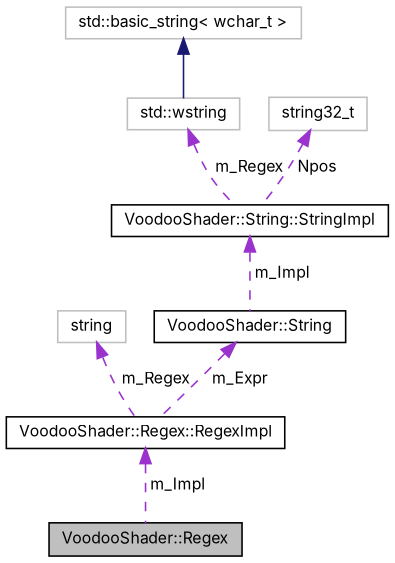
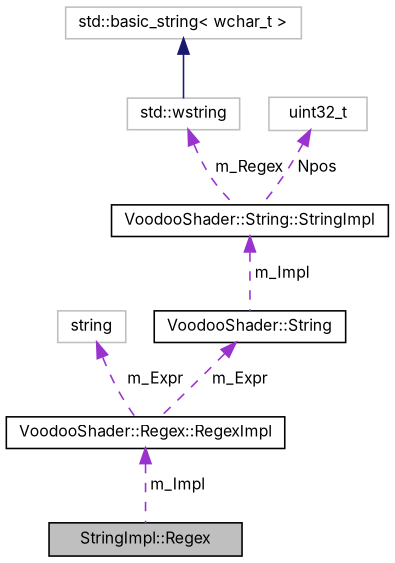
node "string32_t": label "string32_t" -> "uint32_t"
edge "VoodooShader::Regex::RegexImpl" -> "string": label " m_Regex" -> " m_Expr"
node "VoodooShader::Regex": label "VoodooShader::Regex" -> "StringImpl::Regex"
